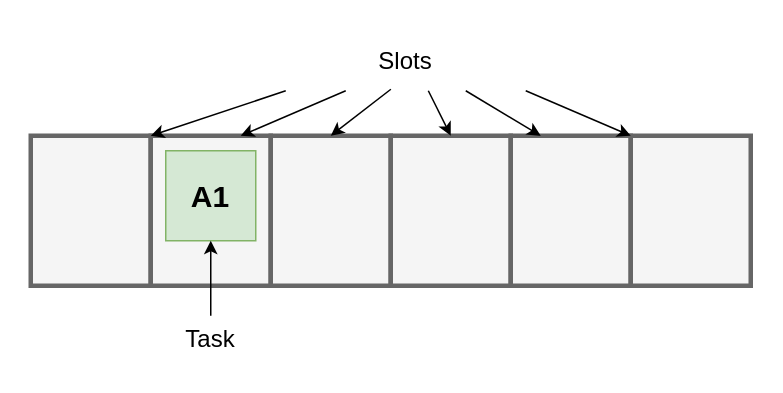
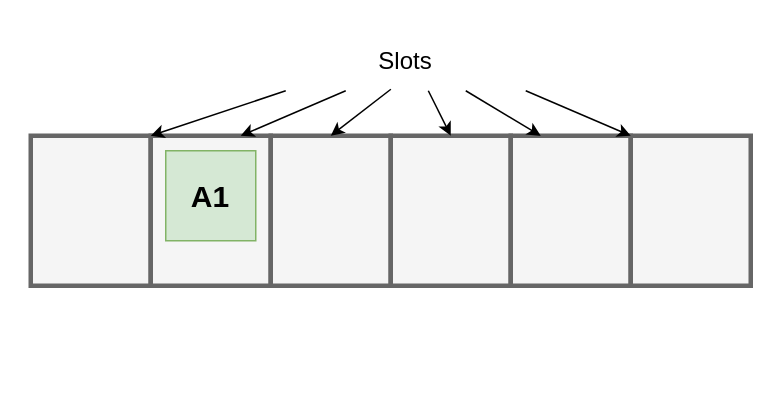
edge "Task" -> "A1": removed
node "Task": removed
